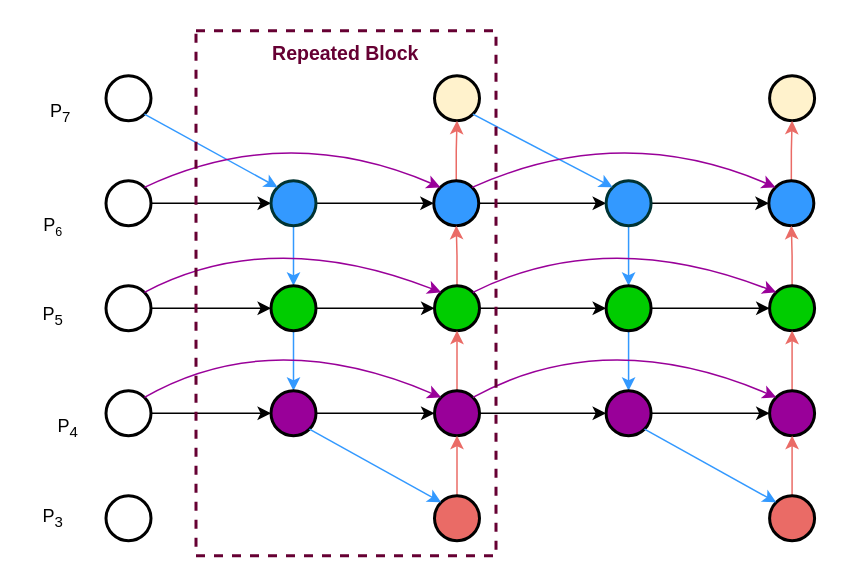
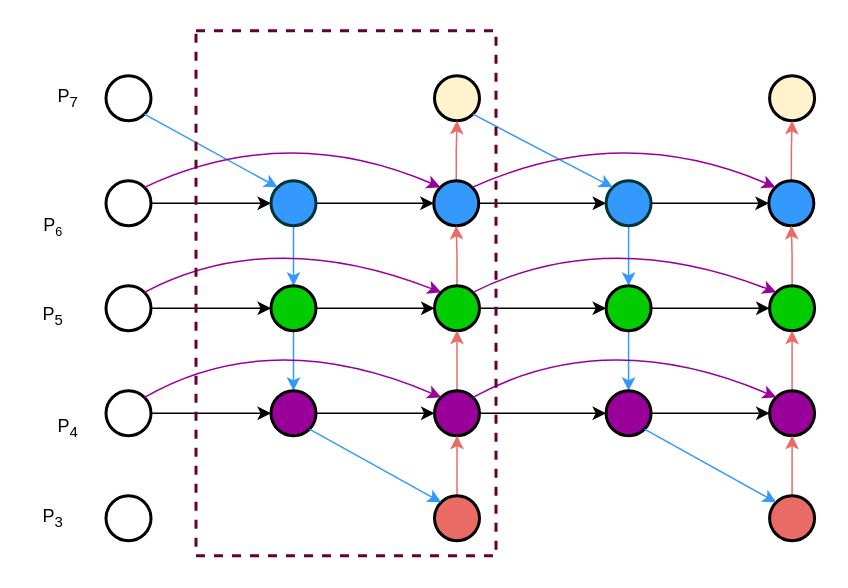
node "Repeated Block": removed
node "P7": moved (61, 113) -> (68, 98)
